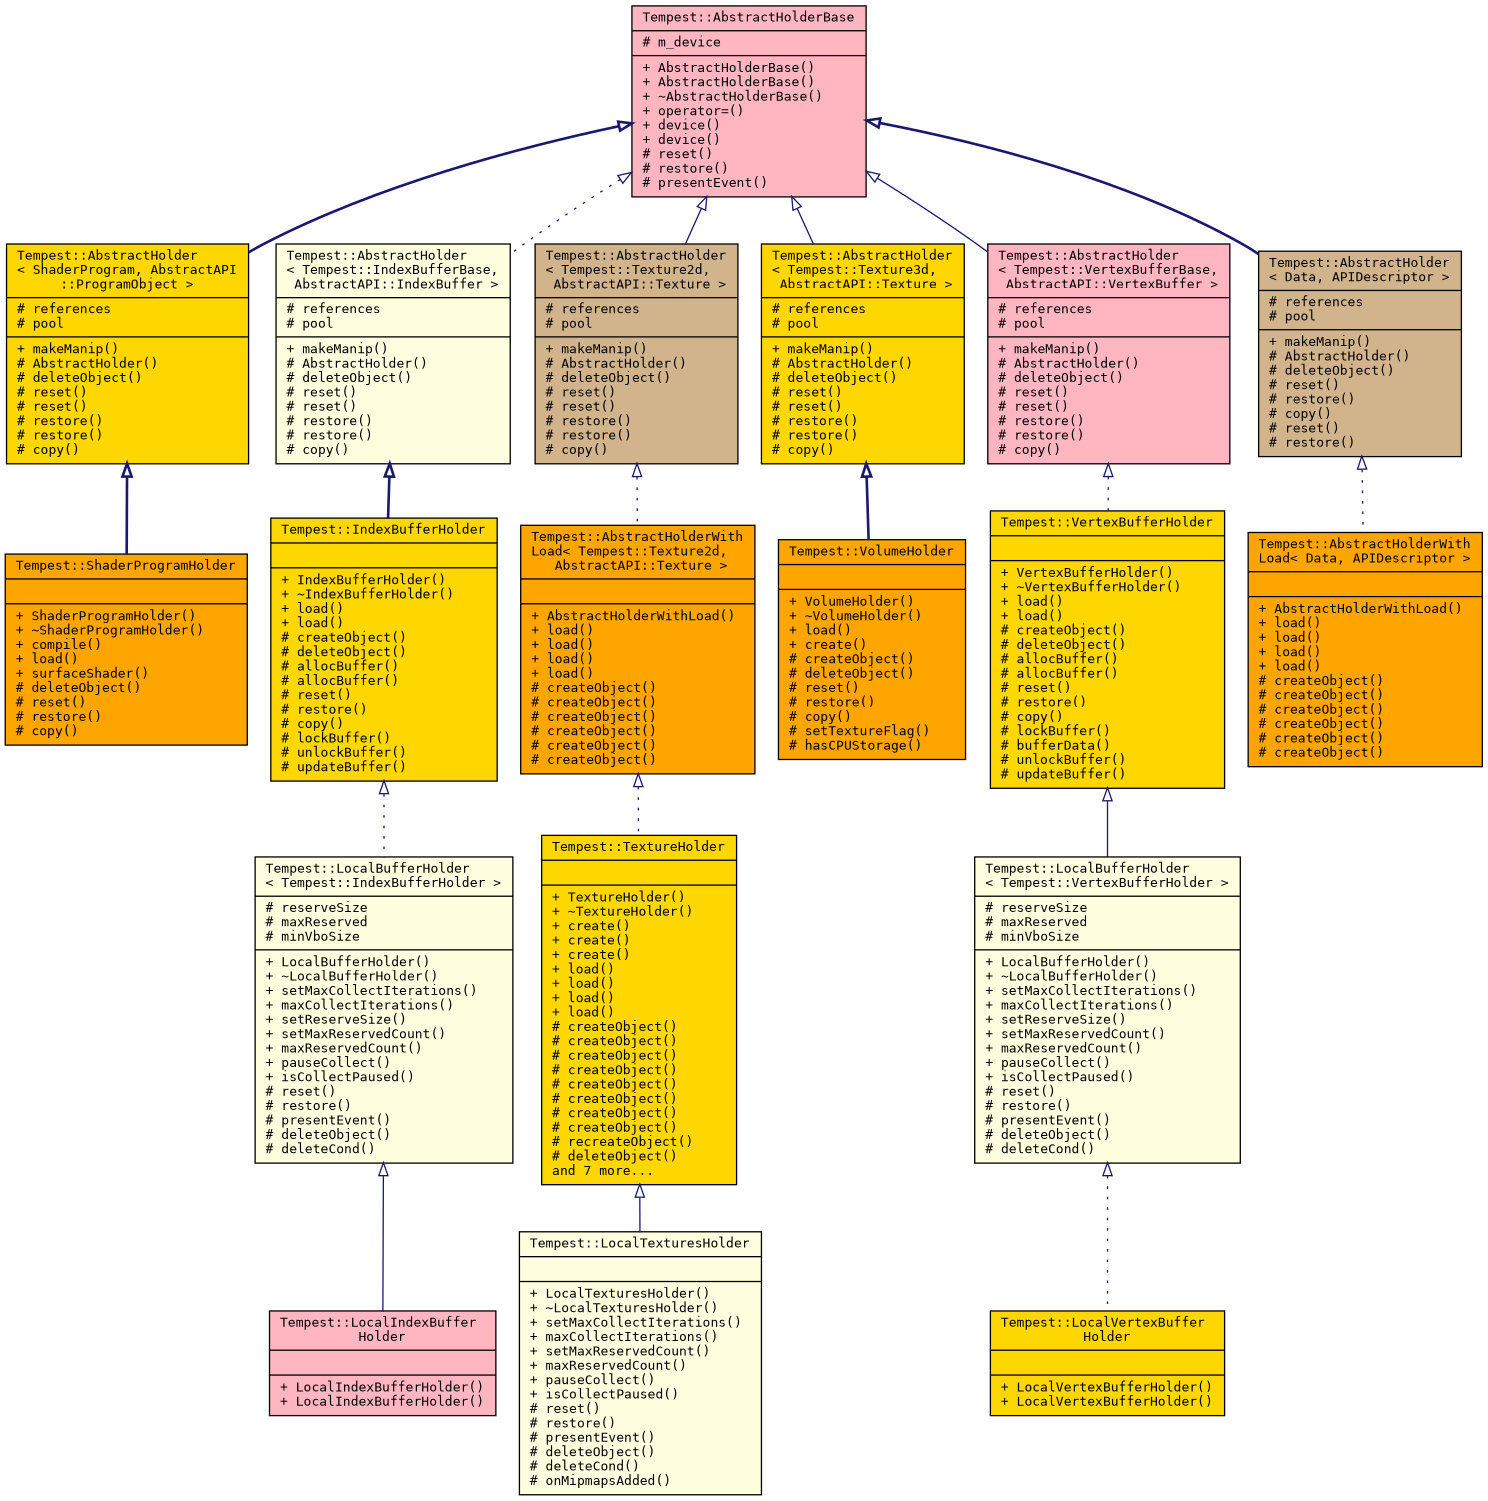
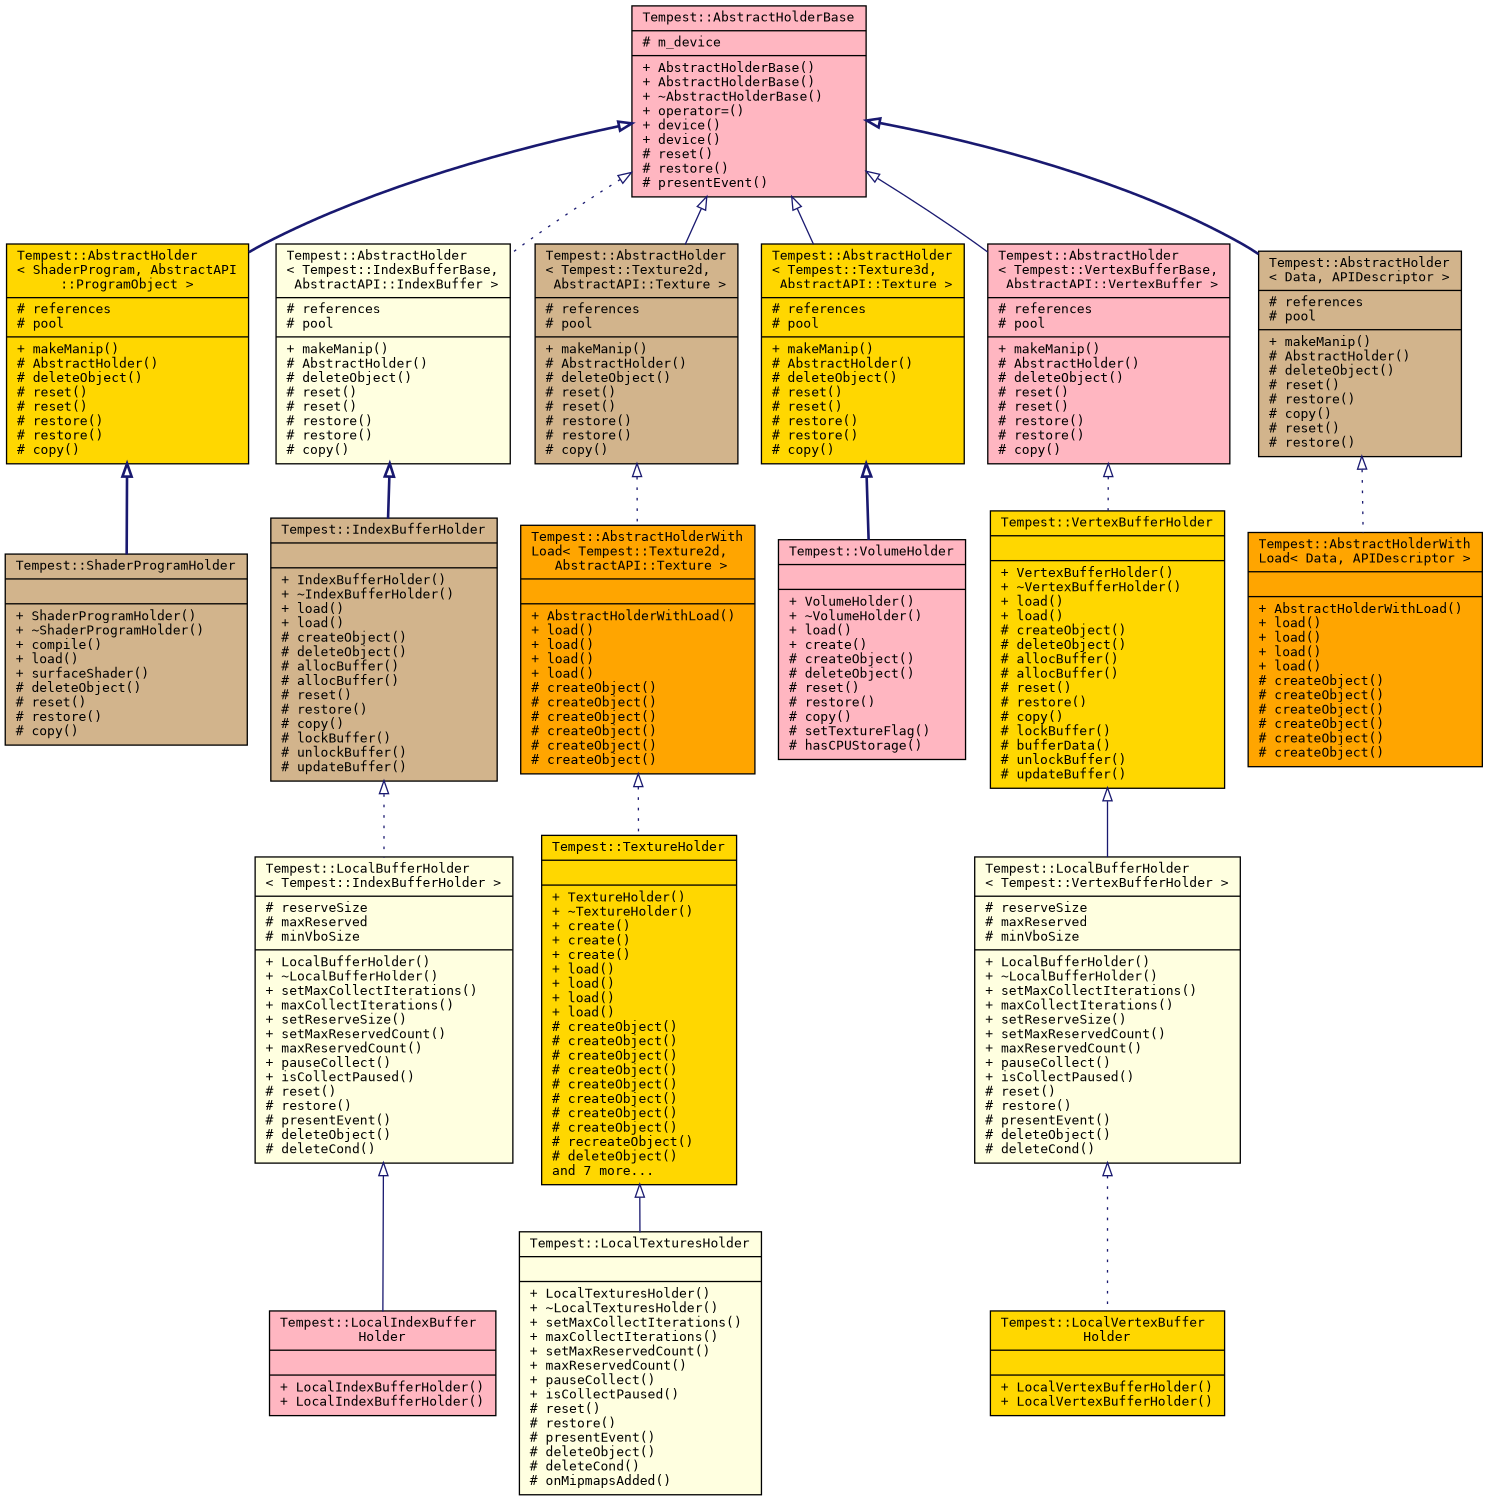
node "Tempest::ShaderProgramHolder": fillcolor orange -> tan
node "Tempest::IndexBufferHolder": fillcolor gold -> tan
node "Tempest::VolumeHolder": fillcolor orange -> lightpink
